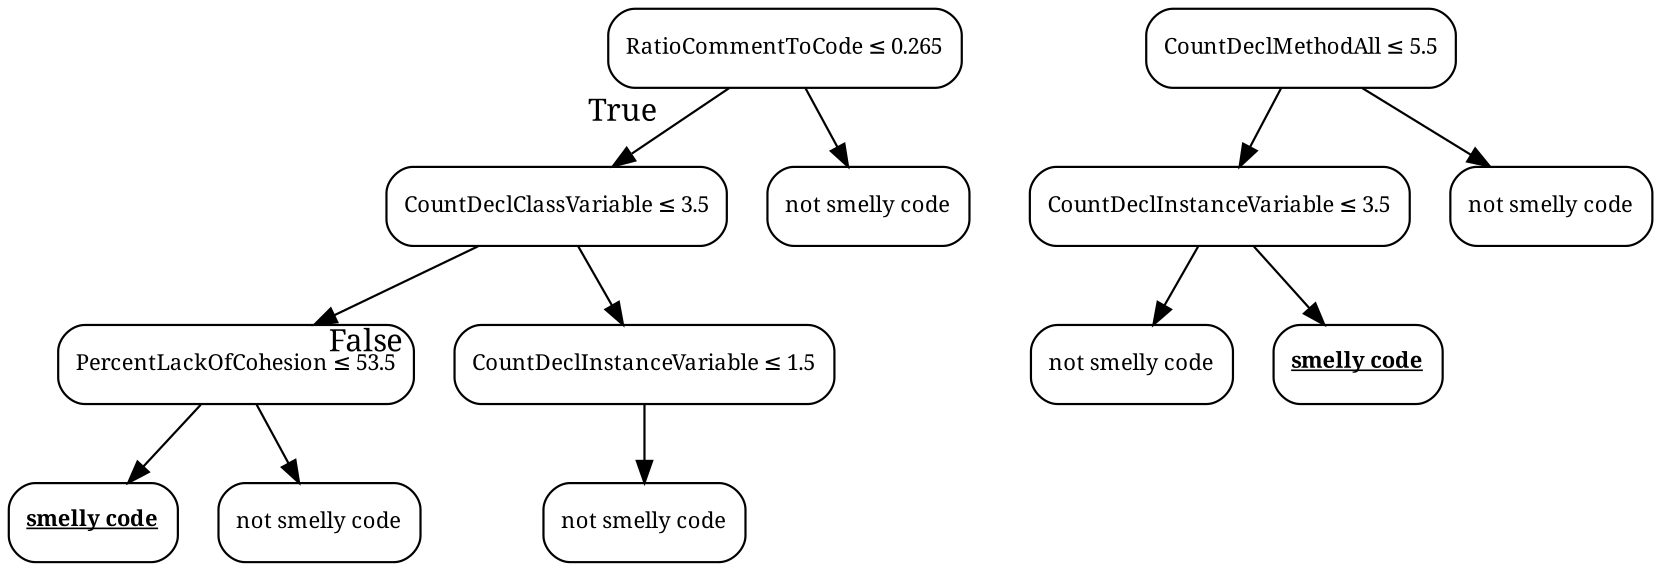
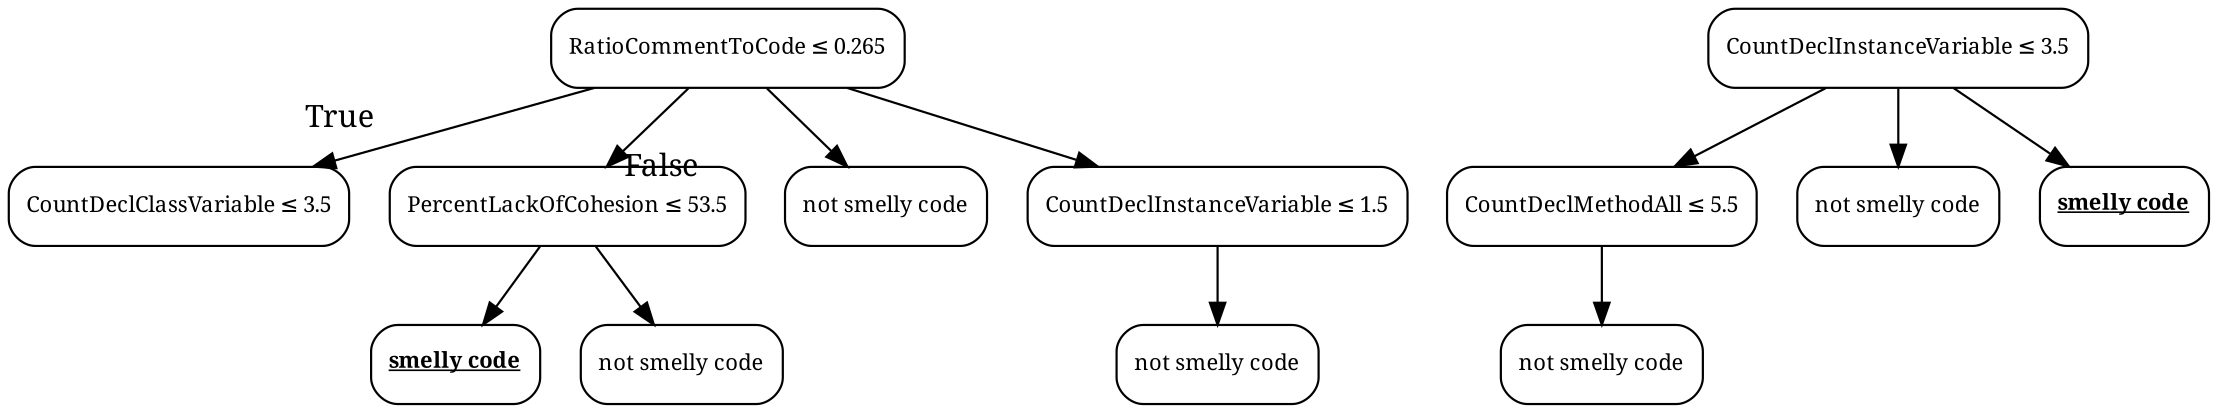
edge "CountDeclMethodAll ≤ 5.5" -> "CountDeclInstanceVariable ≤ 3.5": reversed
edge "CountDeclClassVariable ≤ 3.5" -> "CountDeclInstanceVariable ≤ 1.5": now "RatioCommentToCode ≤ 0.265" -> "CountDeclInstanceVariable ≤ 1.5"
edge "CountDeclClassVariable ≤ 3.5" -> "PercentLackOfCohesion ≤ 53.5": now "RatioCommentToCode ≤ 0.265" -> "PercentLackOfCohesion ≤ 53.5"
